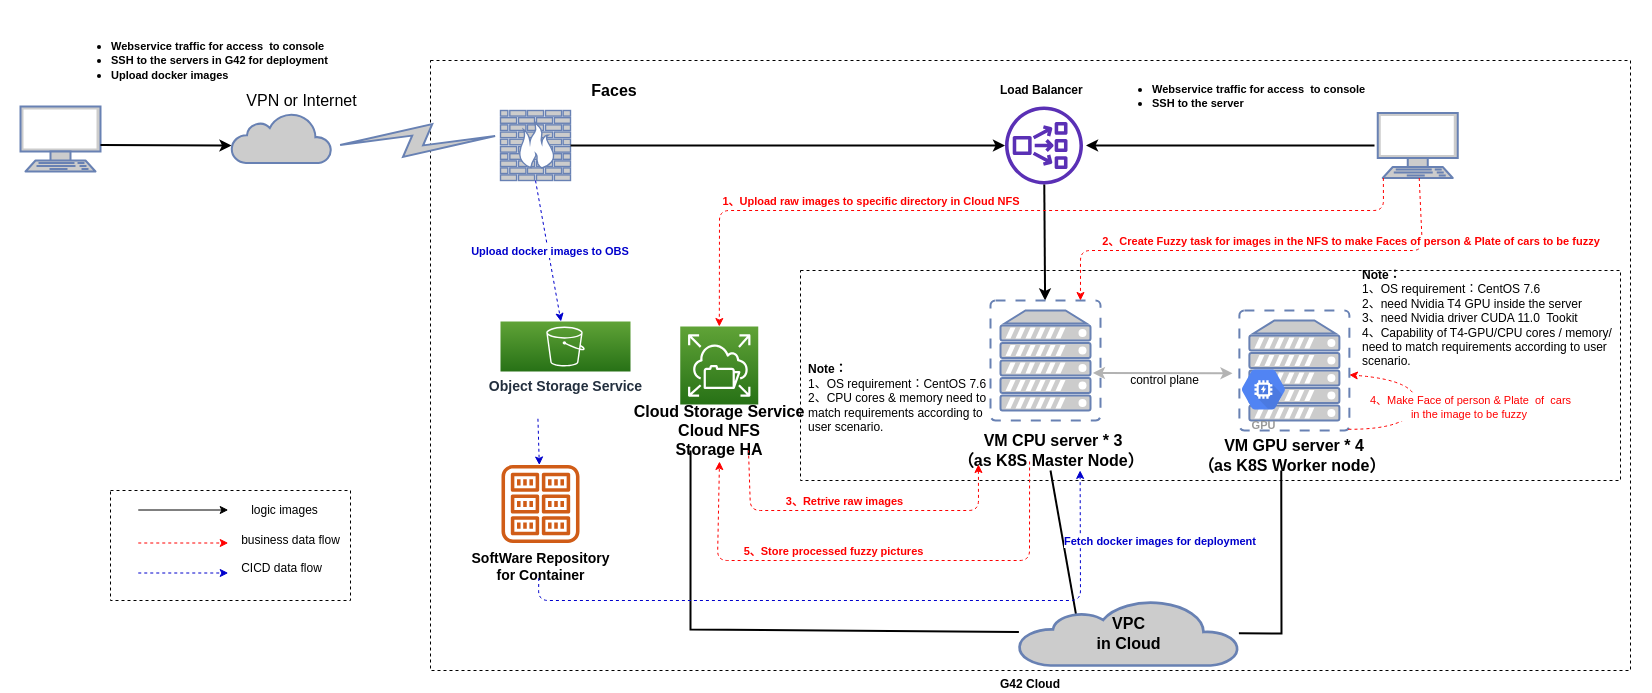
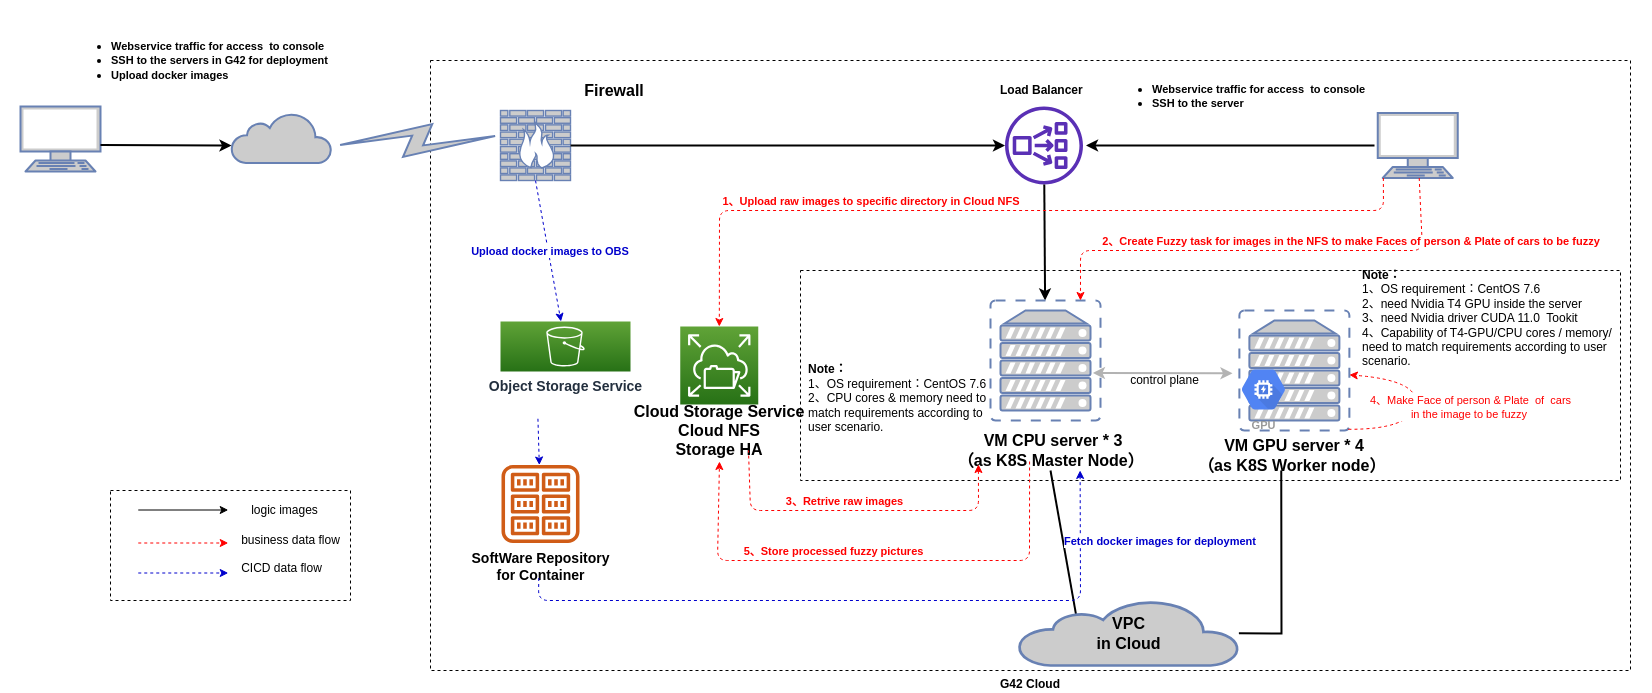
node "Faces": label "Faces" -> "Firewall"
node "VPN or Internet": removed
edge "Cloud Storage Service Cloud NFS Storage HA" -- "VPC in Cloud": removed
